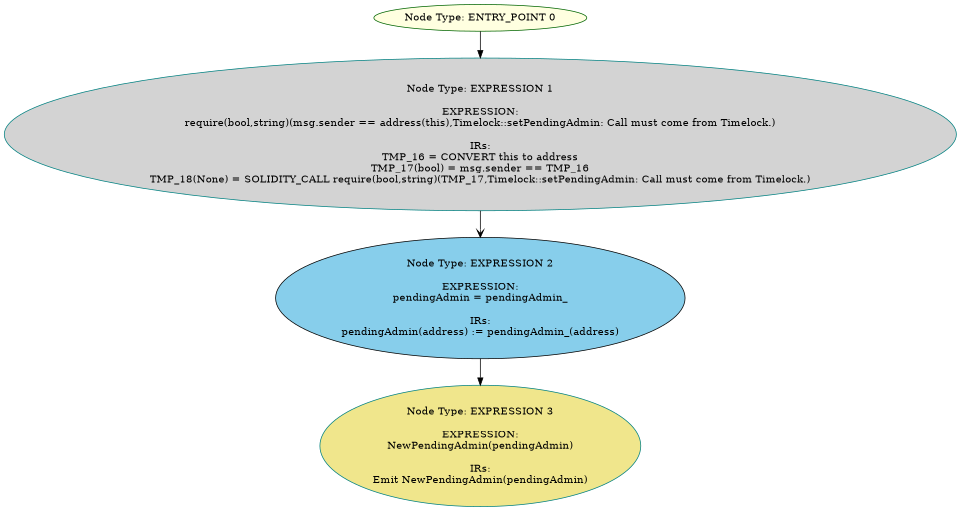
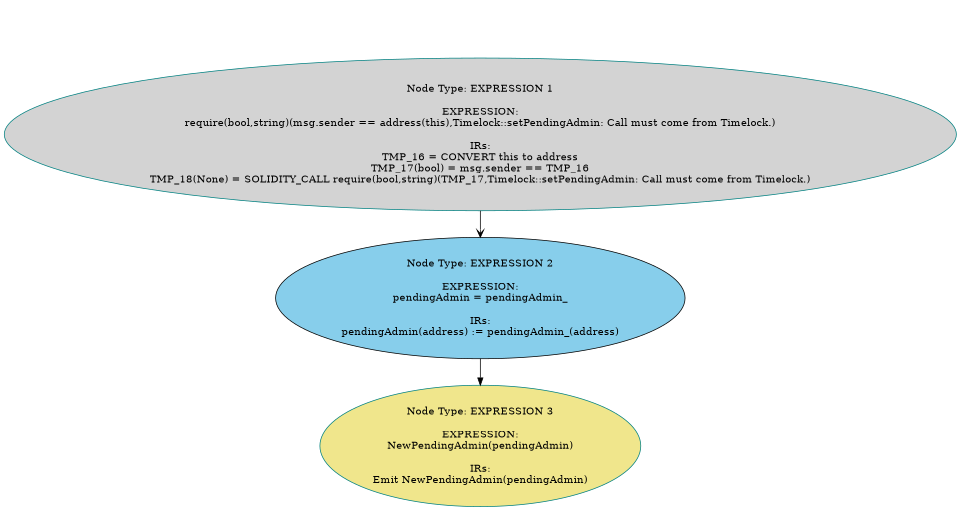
node "Node Type: ENTRY_POINT 0": removed
